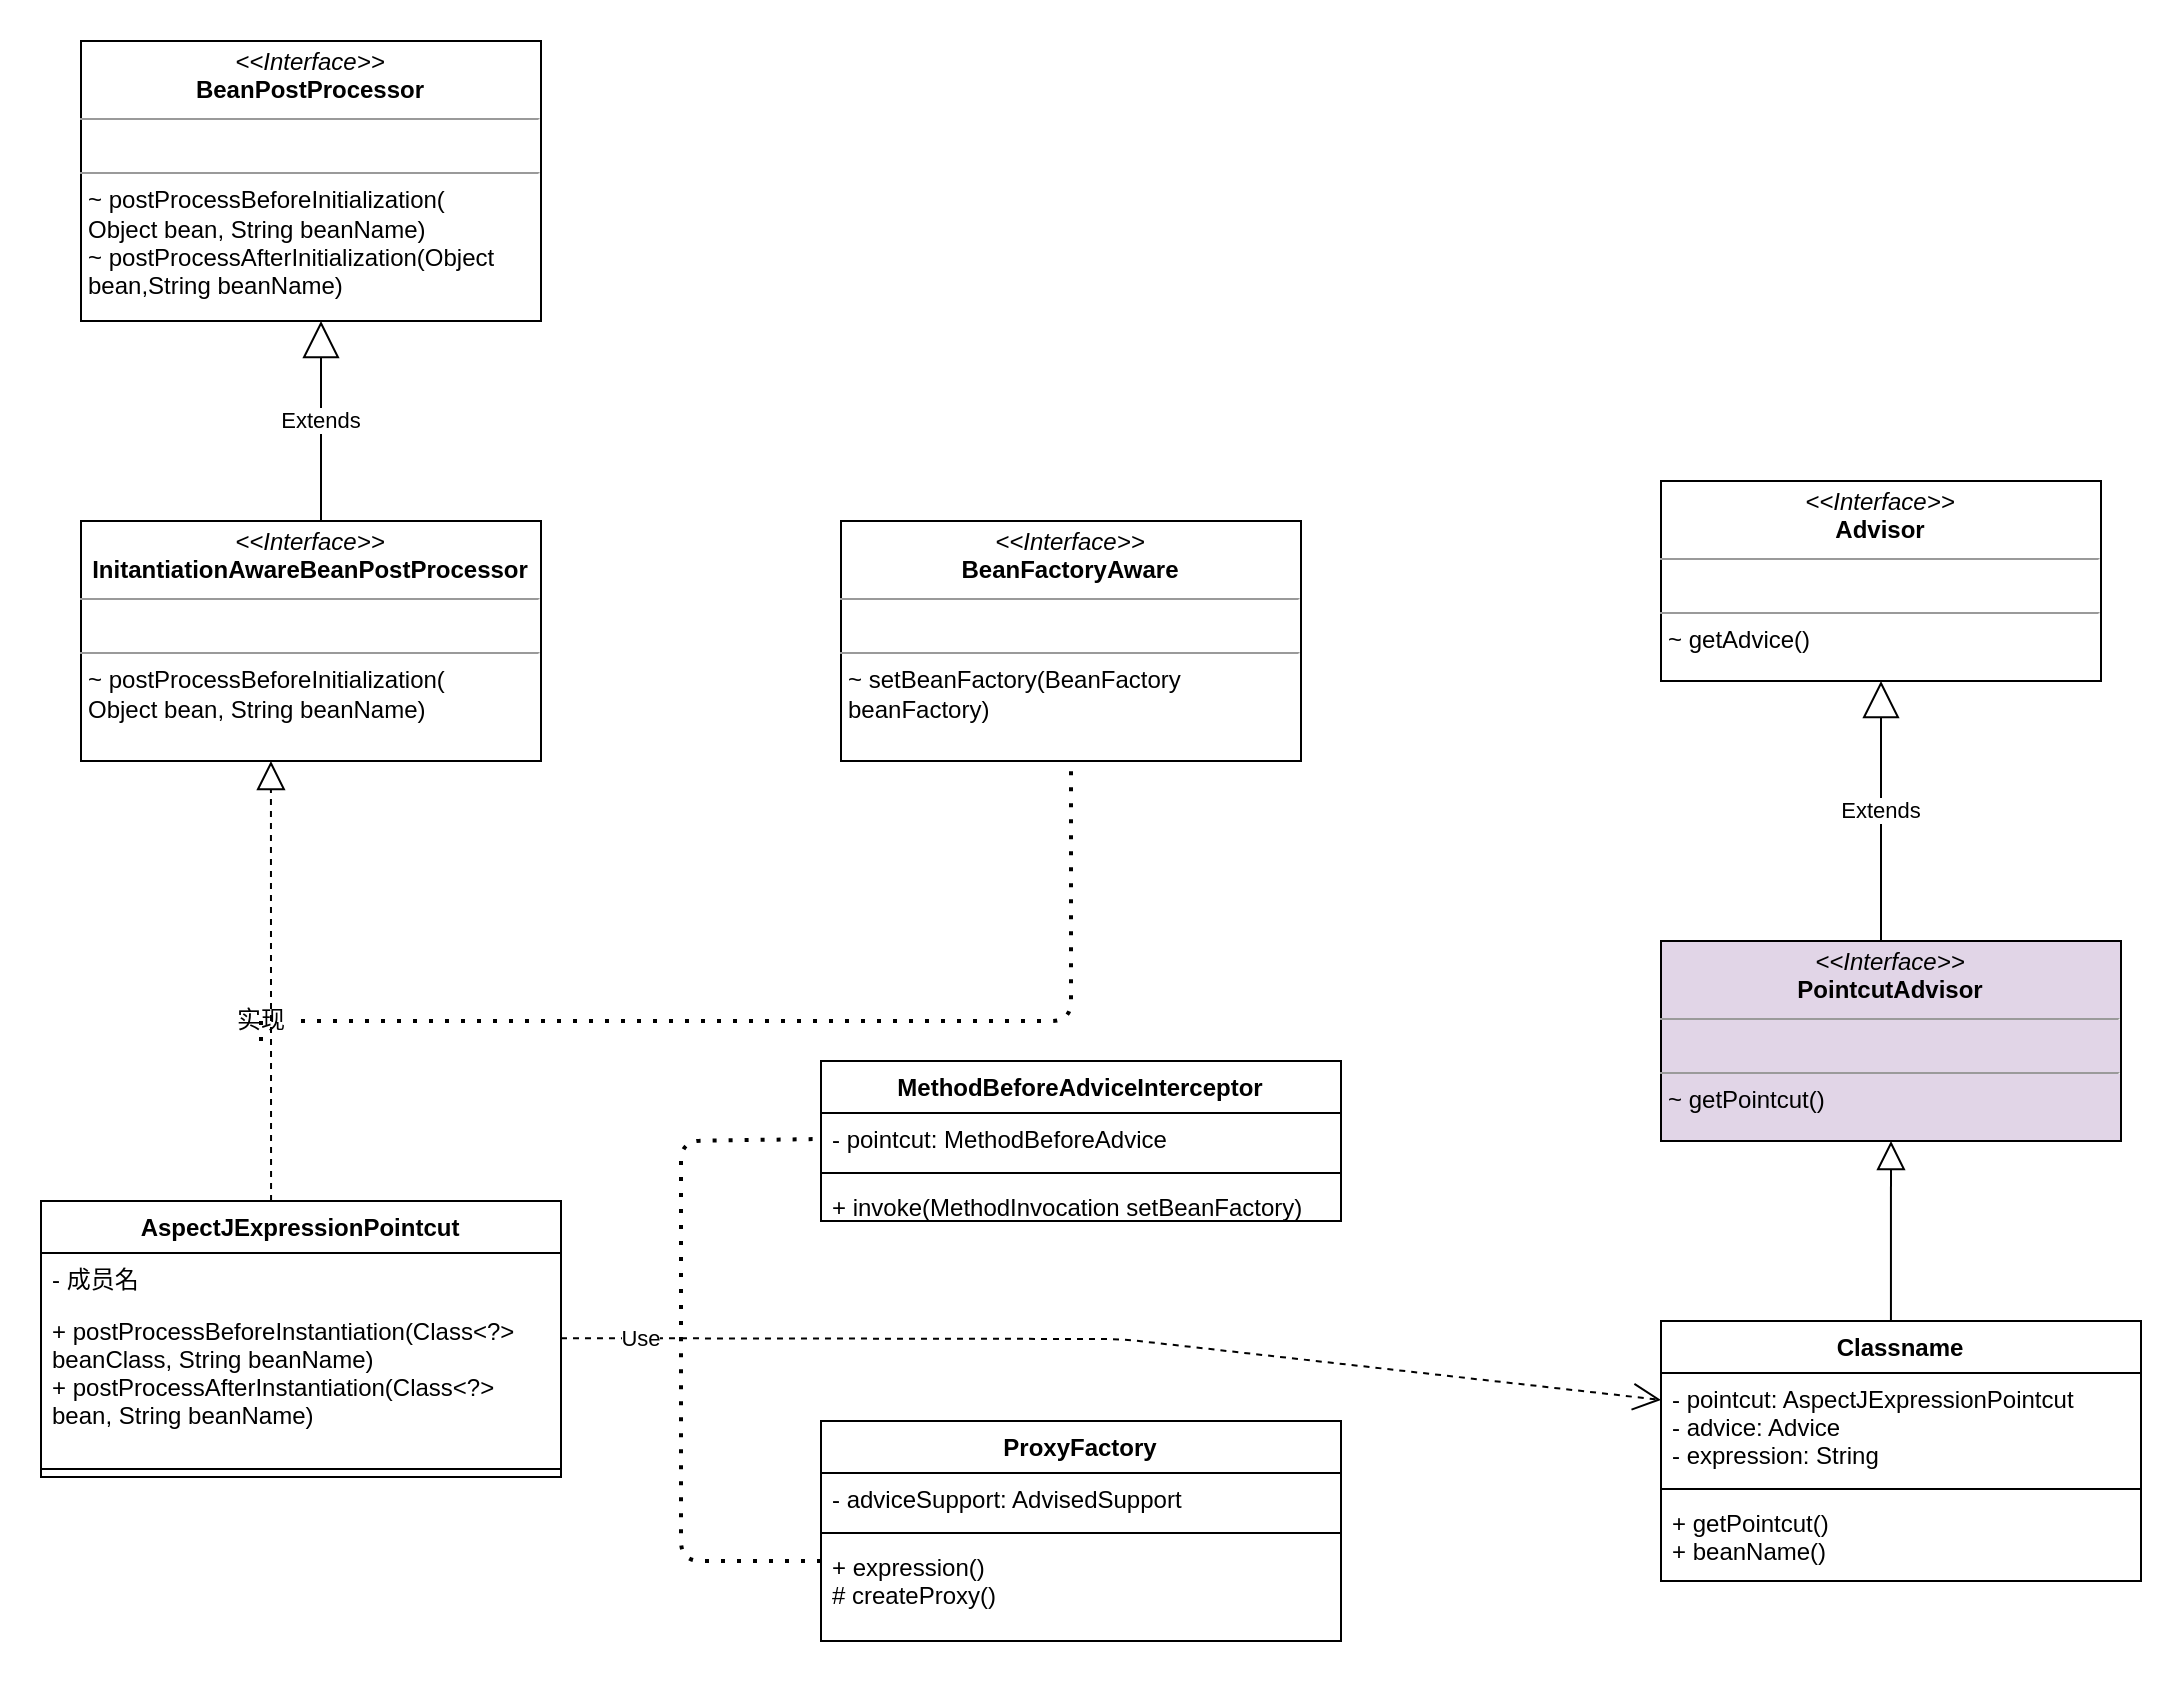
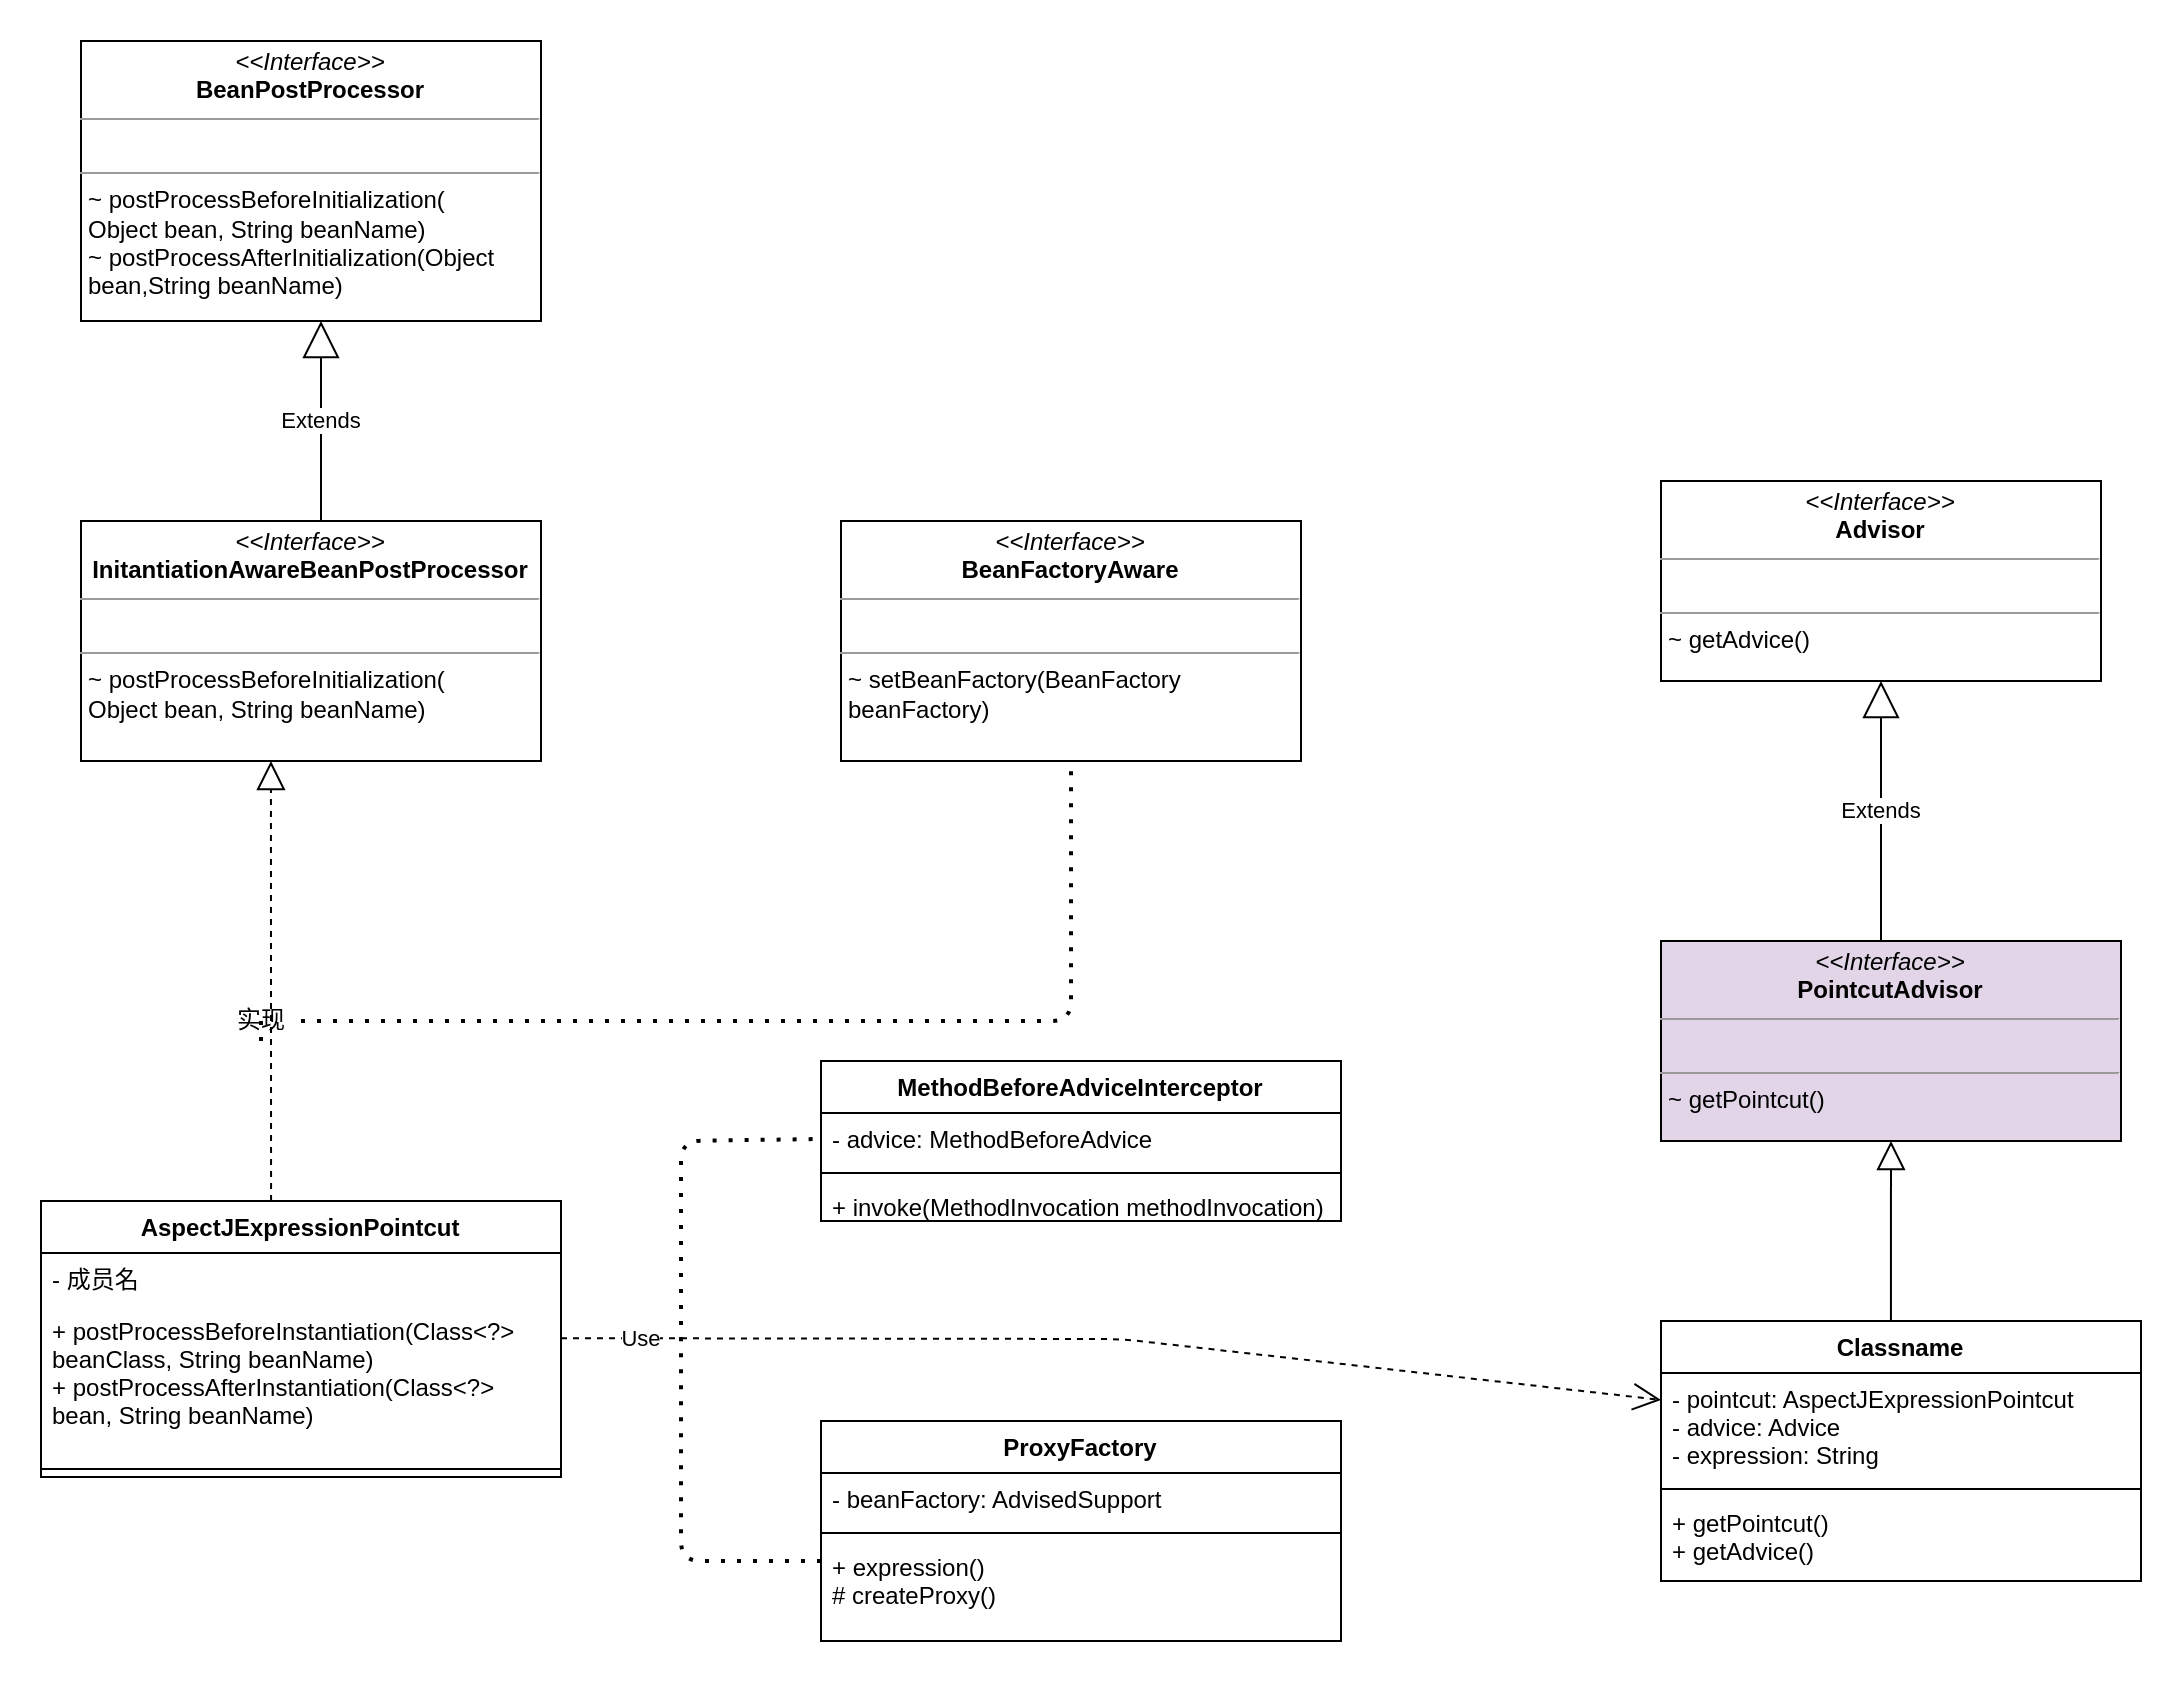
node "- pointcut: MethodBeforeAdvice": label "- pointcut: MethodBeforeAdvice" -> "- advice: MethodBeforeAdvice"
node "+ invoke(MethodInvocation setBeanFactory)": label "+ invoke(MethodInvocation setBeanFactory)" -> "+ invoke(MethodInvocation methodInvocation)"
node "- adviceSupport: AdvisedSupport": label "- adviceSupport: AdvisedSupport" -> "- beanFactory: AdvisedSupport"
node "+ getPointcut() + beanName()": label "+ getPointcut() + beanName()" -> "+ getPointcut() + getAdvice()"
